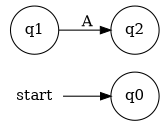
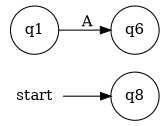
node "q2": label "q2" -> "q6"
node "q0": label "q0" -> "q8"
